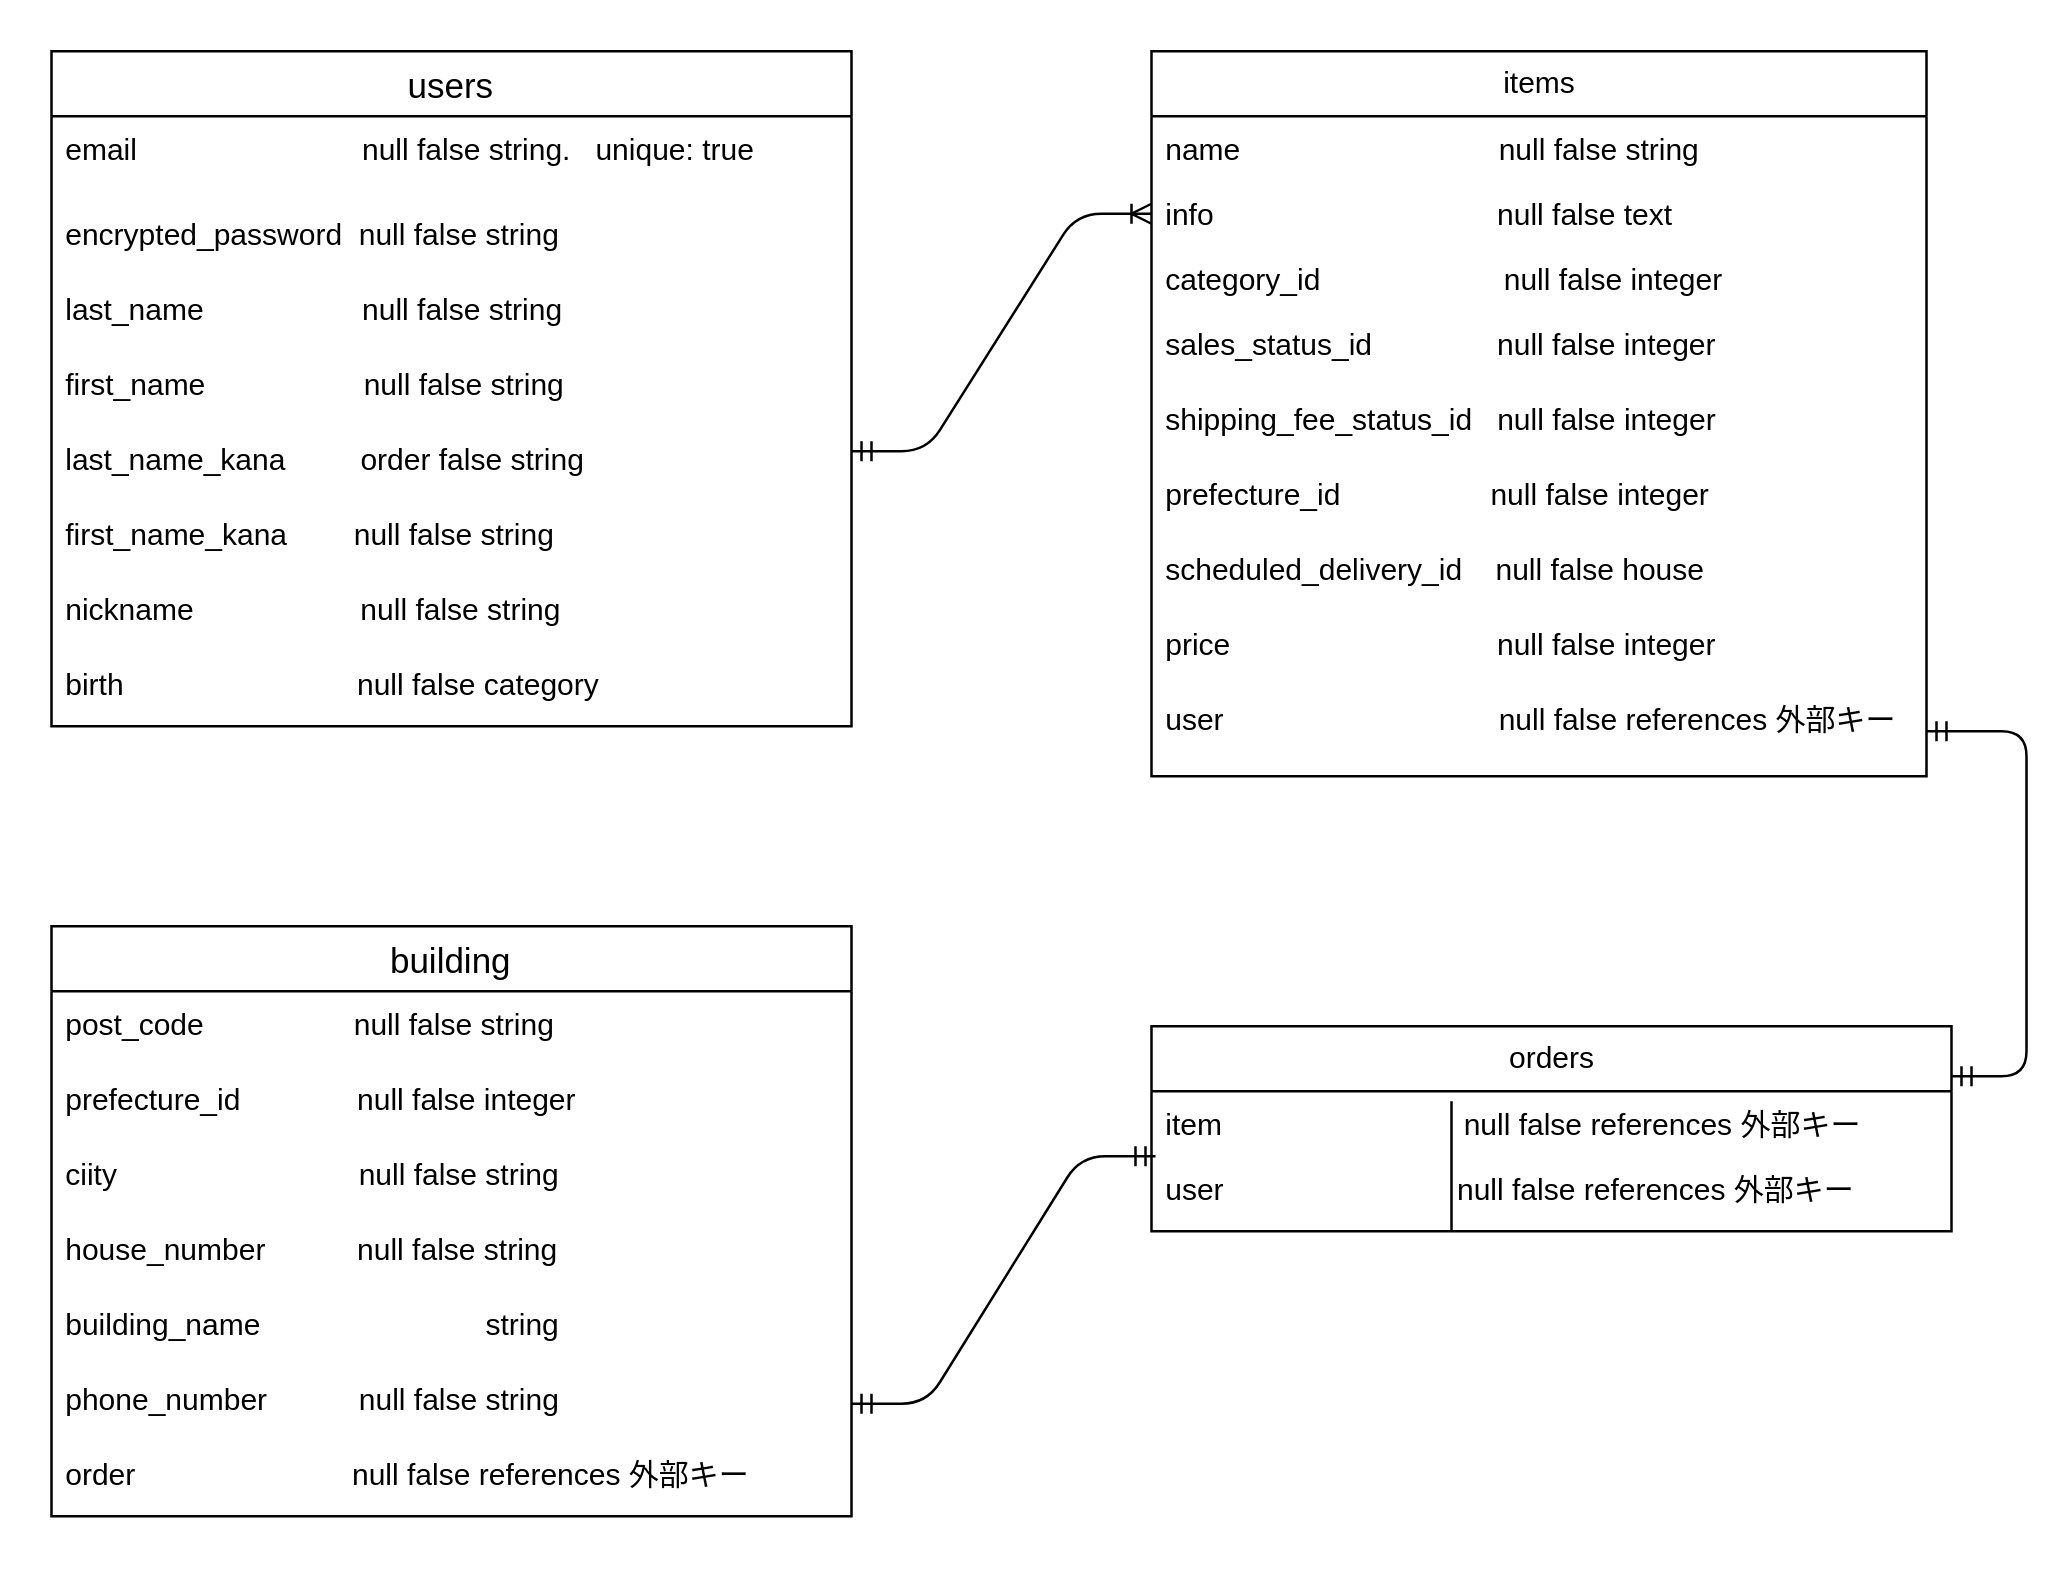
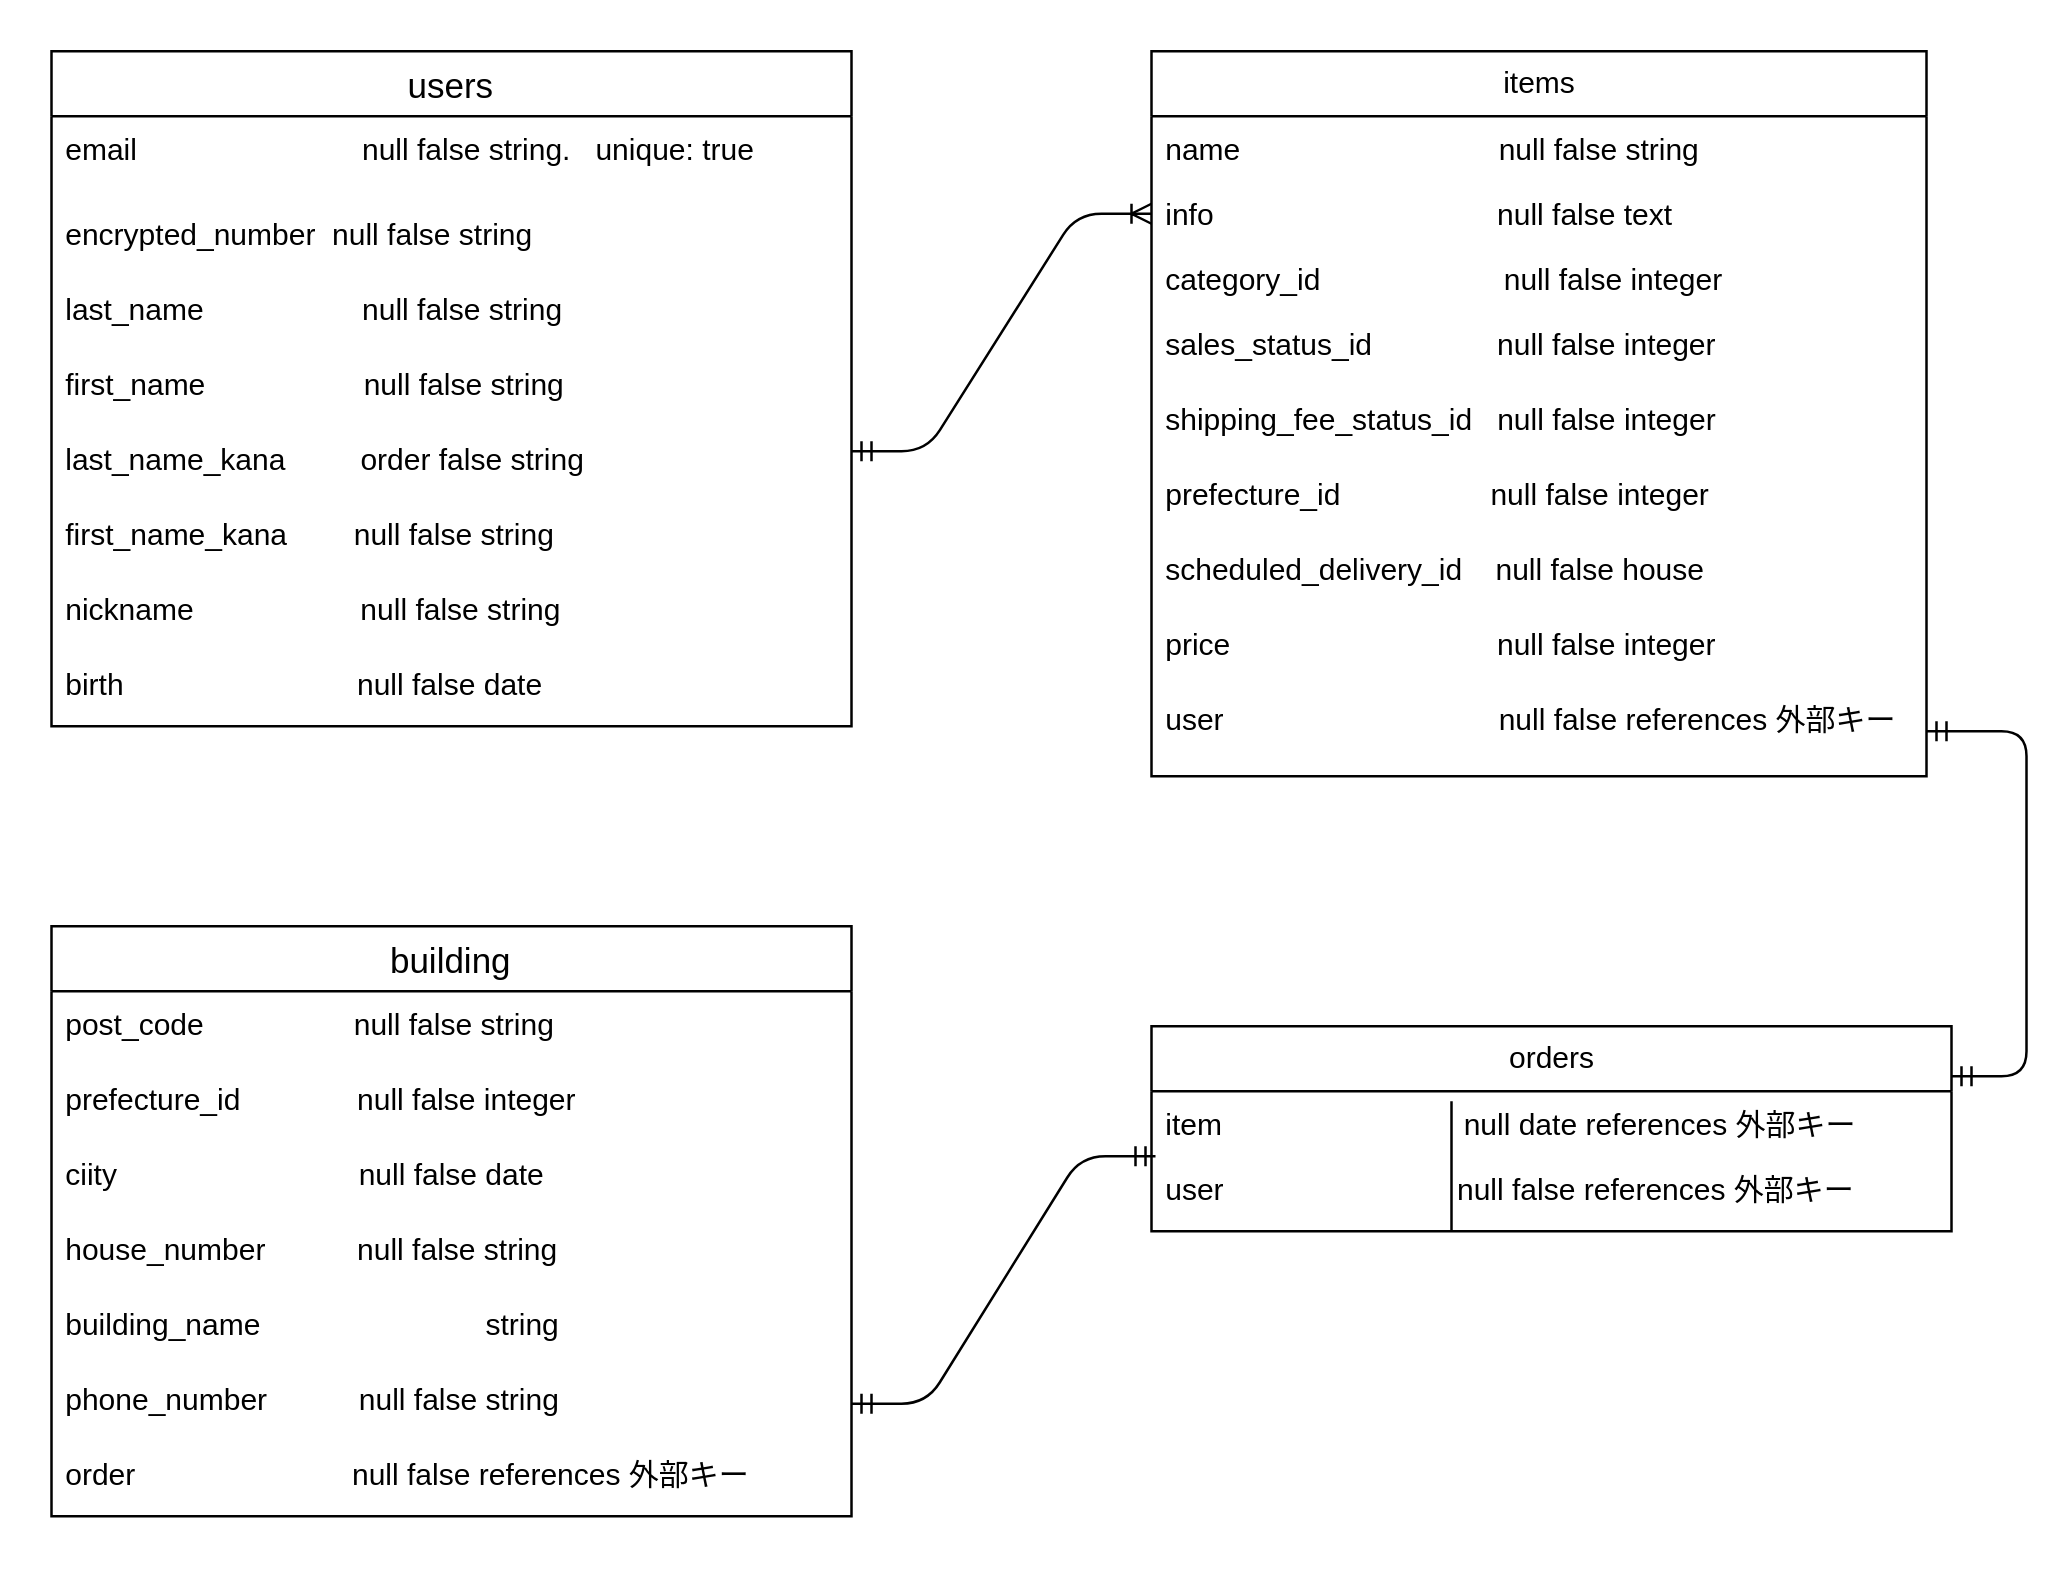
node "encrypted_password null false string": label "encrypted_password null false string" -> "encrypted_number null false string"
node "birth null false category": label "birth null false category" -> "birth null false date"
node "item null false references 外部キー": label "item null false references 外部キー" -> "item null date references 外部キー"
node "ciity null false string": label "ciity null false string" -> "ciity null false date"
